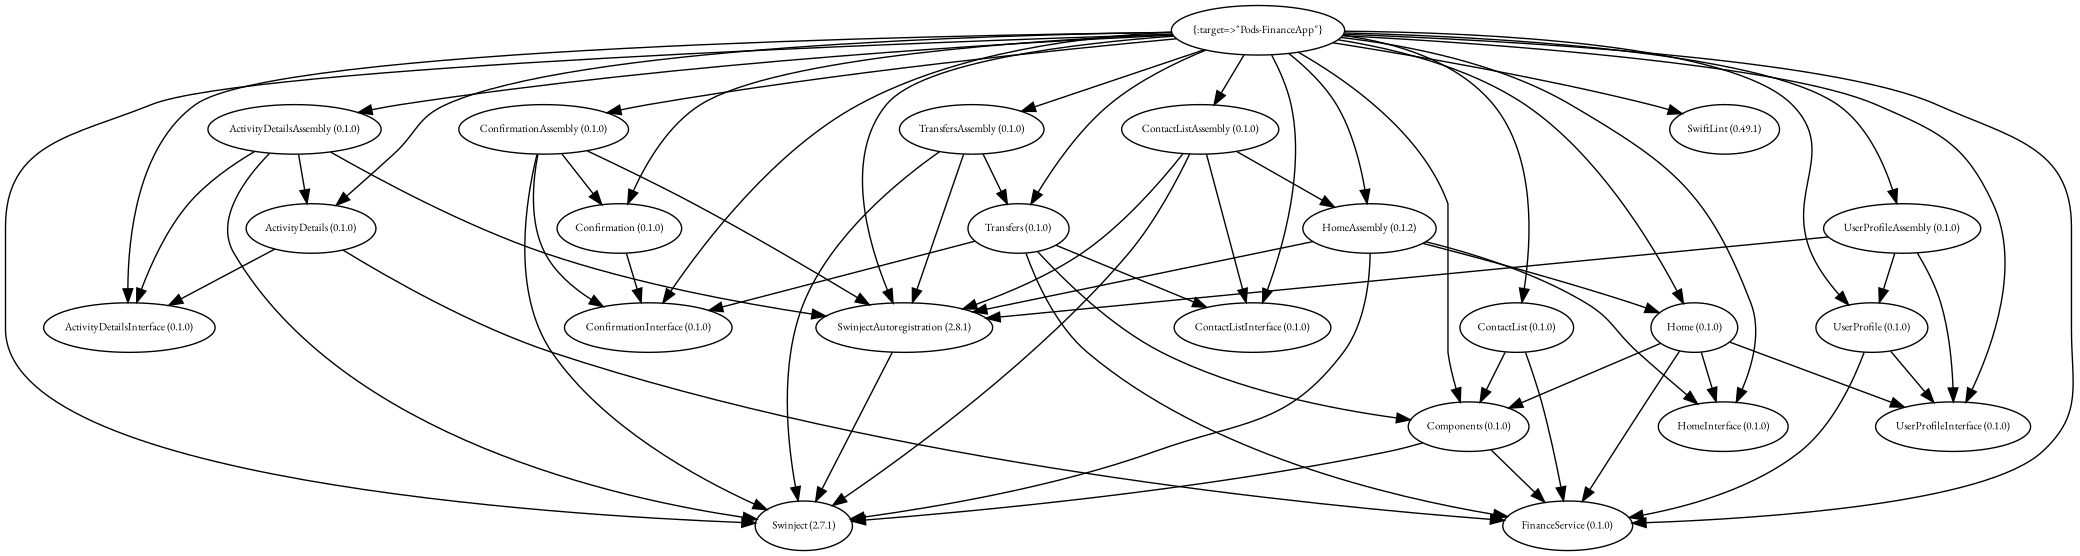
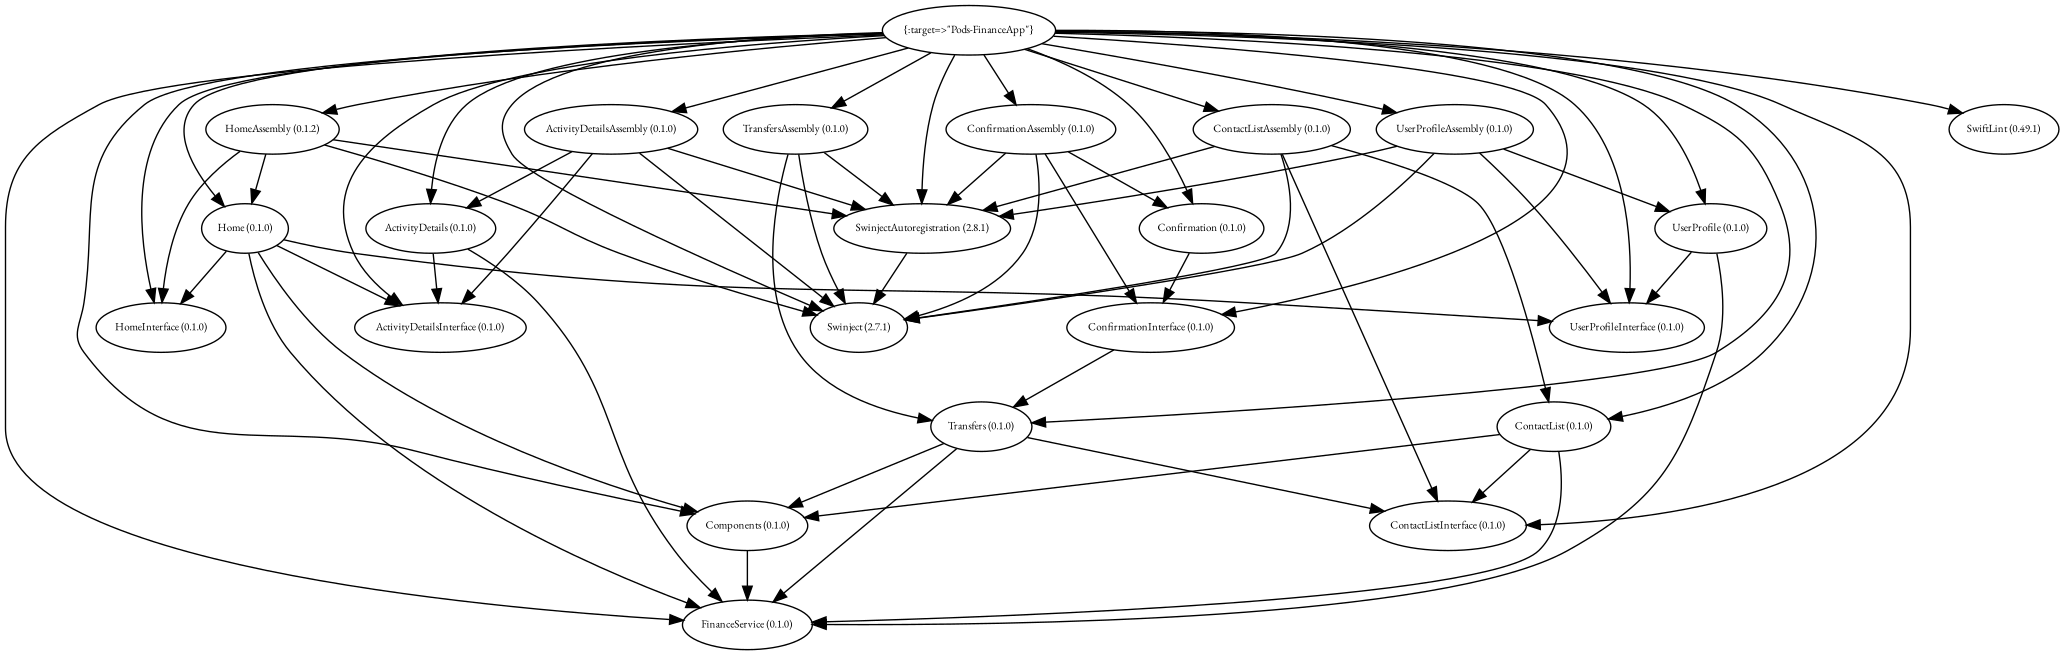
edge "ContactListAssembly (0.1.0)" -> "HomeAssembly (0.1.2)": now "ContactListAssembly (0.1.0)" -> "ContactList (0.1.0)"
edge "Home (0.1.0)" -> "ActivityDetailsInterface (0.1.0)": added
edge "Transfers (0.1.0)" -> "ConfirmationInterface (0.1.0)": reversed
edge "ContactList (0.1.0)" -> "ContactListInterface (0.1.0)": added
edge "Components (0.1.0)" -> "Swinject (2.7.1)": now "UserProfileAssembly (0.1.0)" -> "Swinject (2.7.1)"
